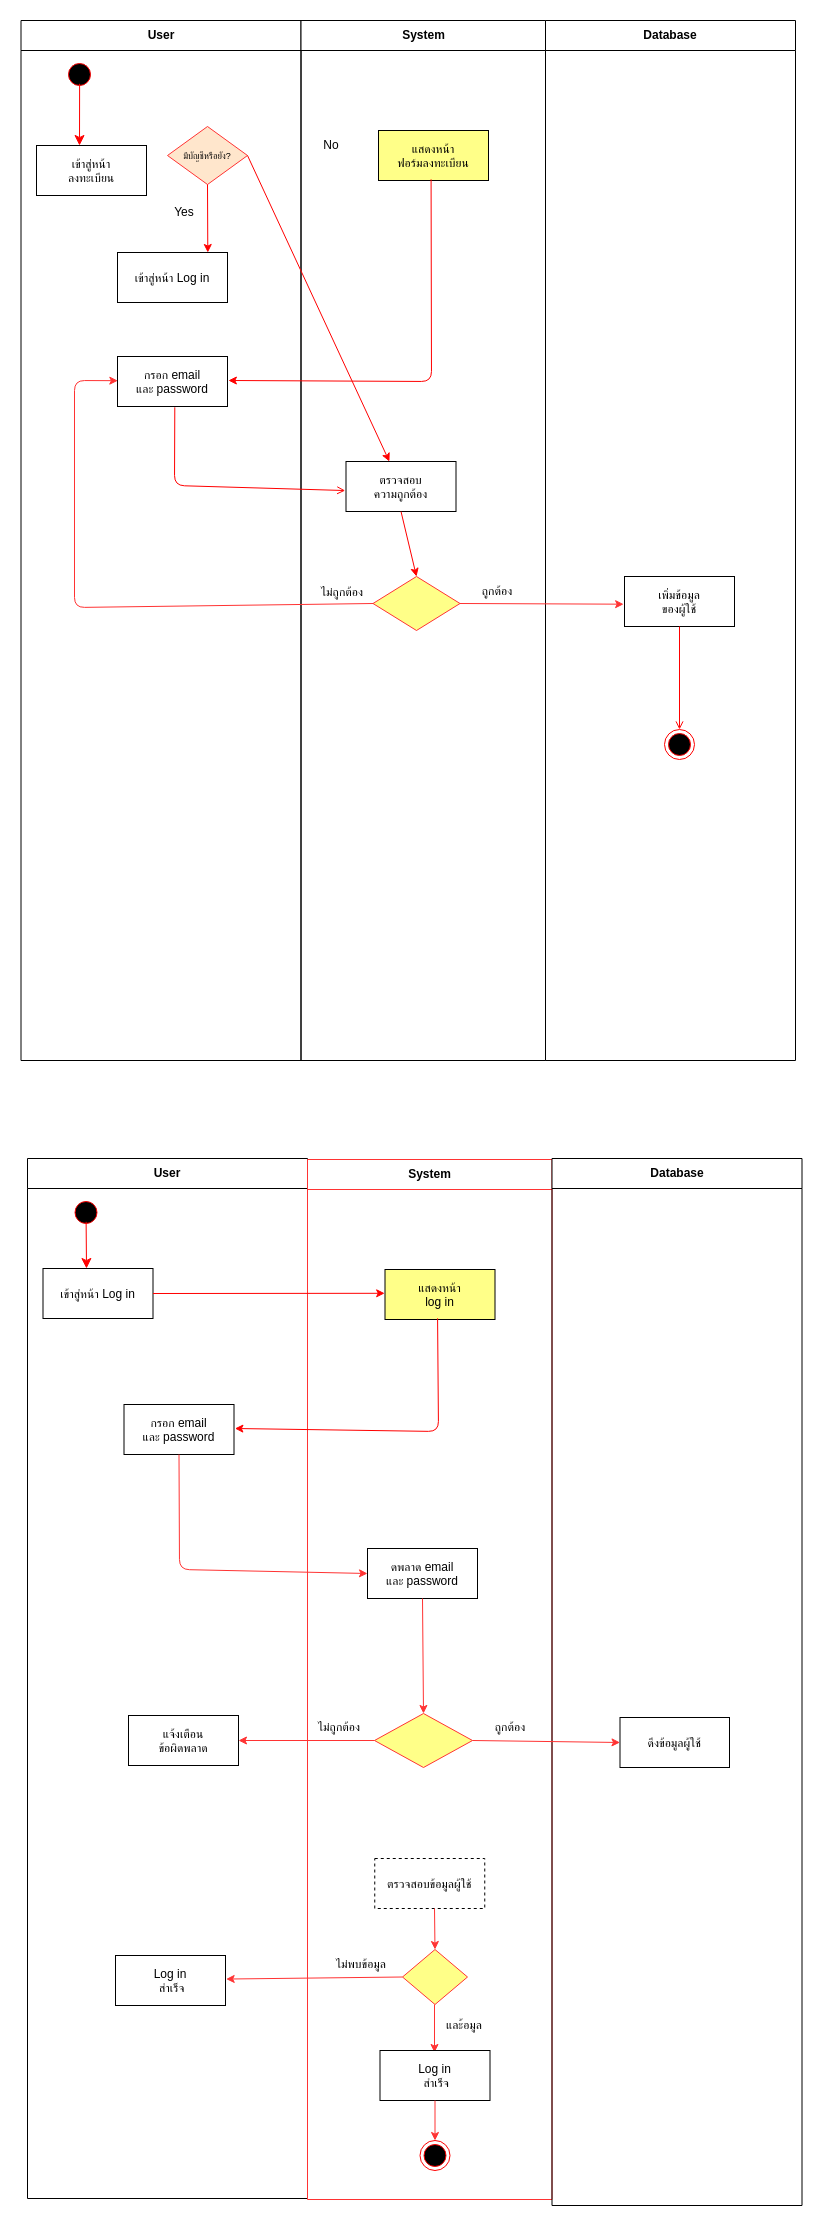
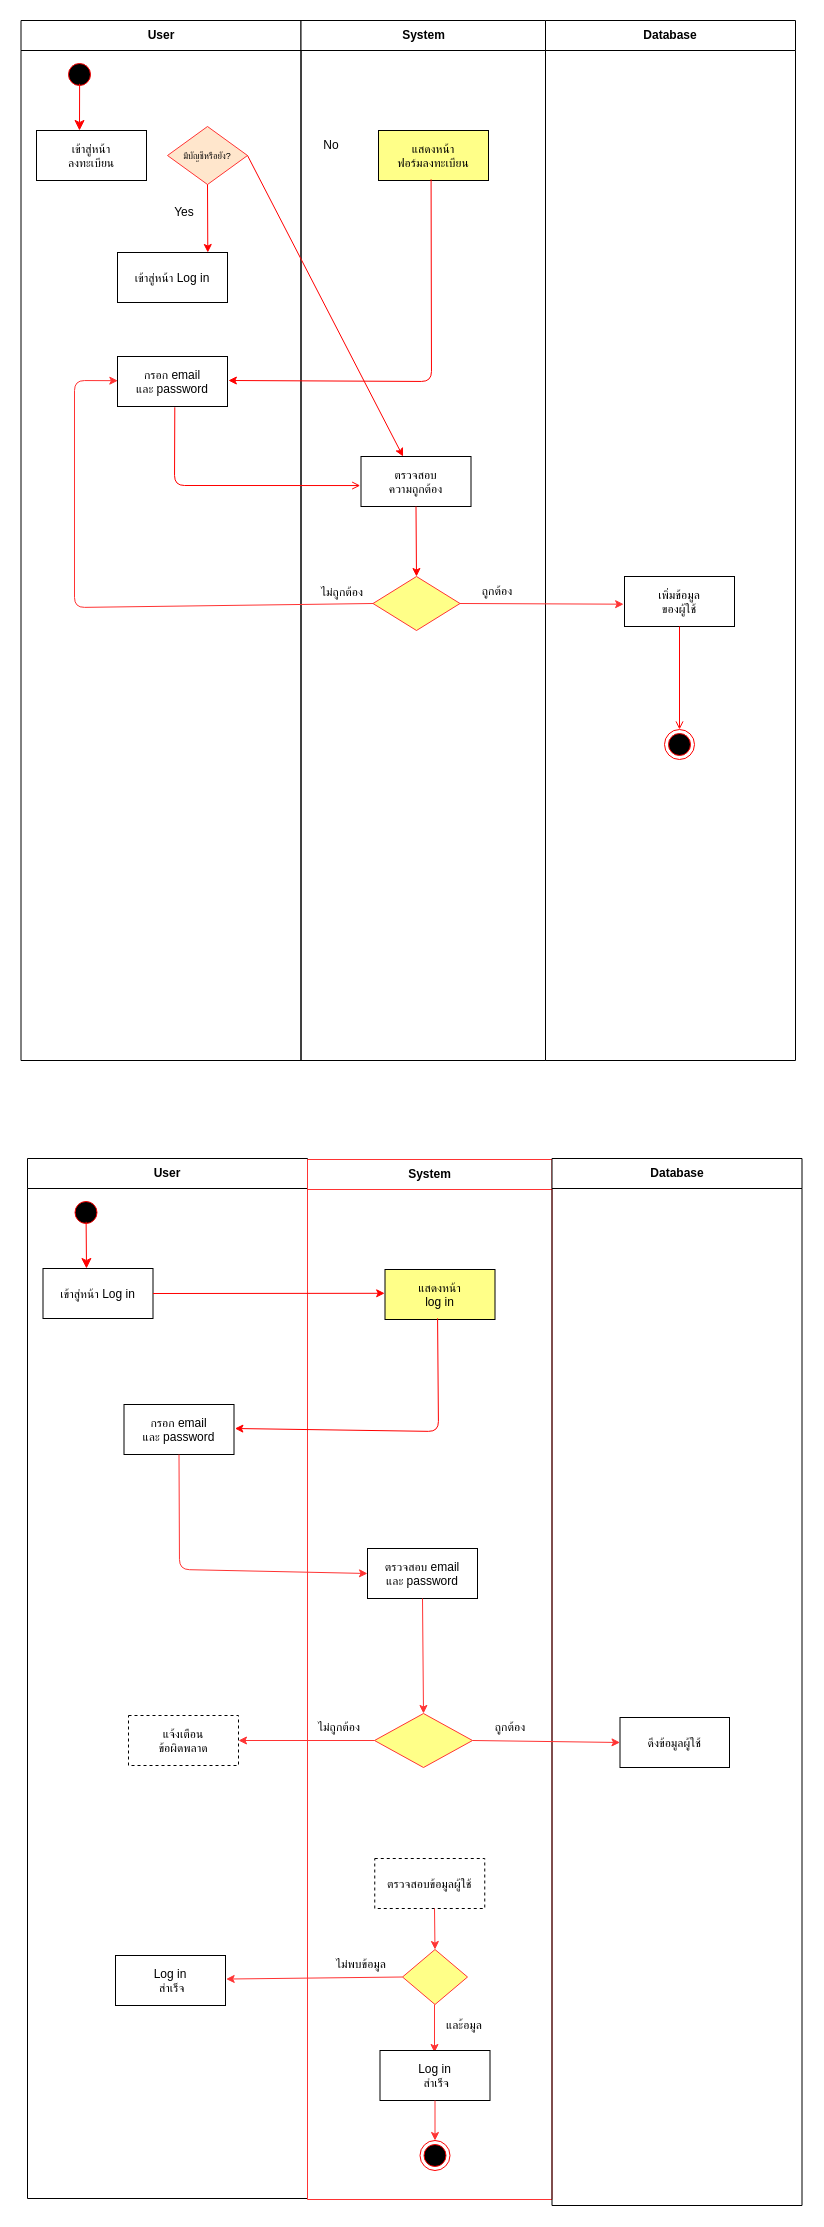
node "เข้าสู่หน้า ลงทะเบียน": moved (92, 171) -> (92, 156)
node "ตรวจสอบ ความถูกต้อง": moved (401, 487) -> (416, 482)
node "ดพลาด email และ password": label "ดพลาด email และ password" -> "ตรวจสอบ email และ password"
node "แจ้งเตือน ข้อผิดพลาด": style solid -> dashed
